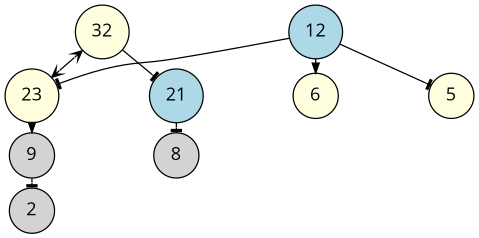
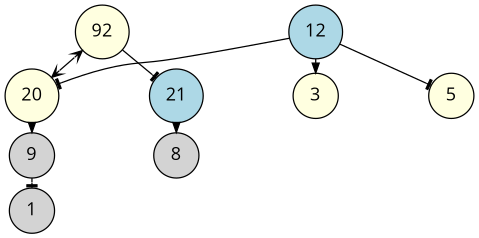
node "32": label "32" -> "92"
node "23": label "23" -> "20"
node "6": label "6" -> "3"
edge "21" -> "8": arrowhead tee -> normal
node "2": label "2" -> "1"
